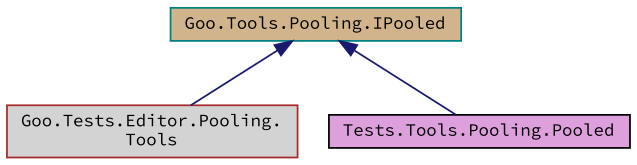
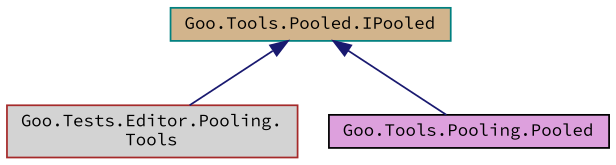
node "Goo.Tools.Pooling.IPooled": label "Goo.Tools.Pooling.IPooled" -> "Goo.Tools.Pooled.IPooled"
node "Tests.Tools.Pooling.Pooled": label "Tests.Tools.Pooling.Pooled" -> "Goo.Tools.Pooling.Pooled"
